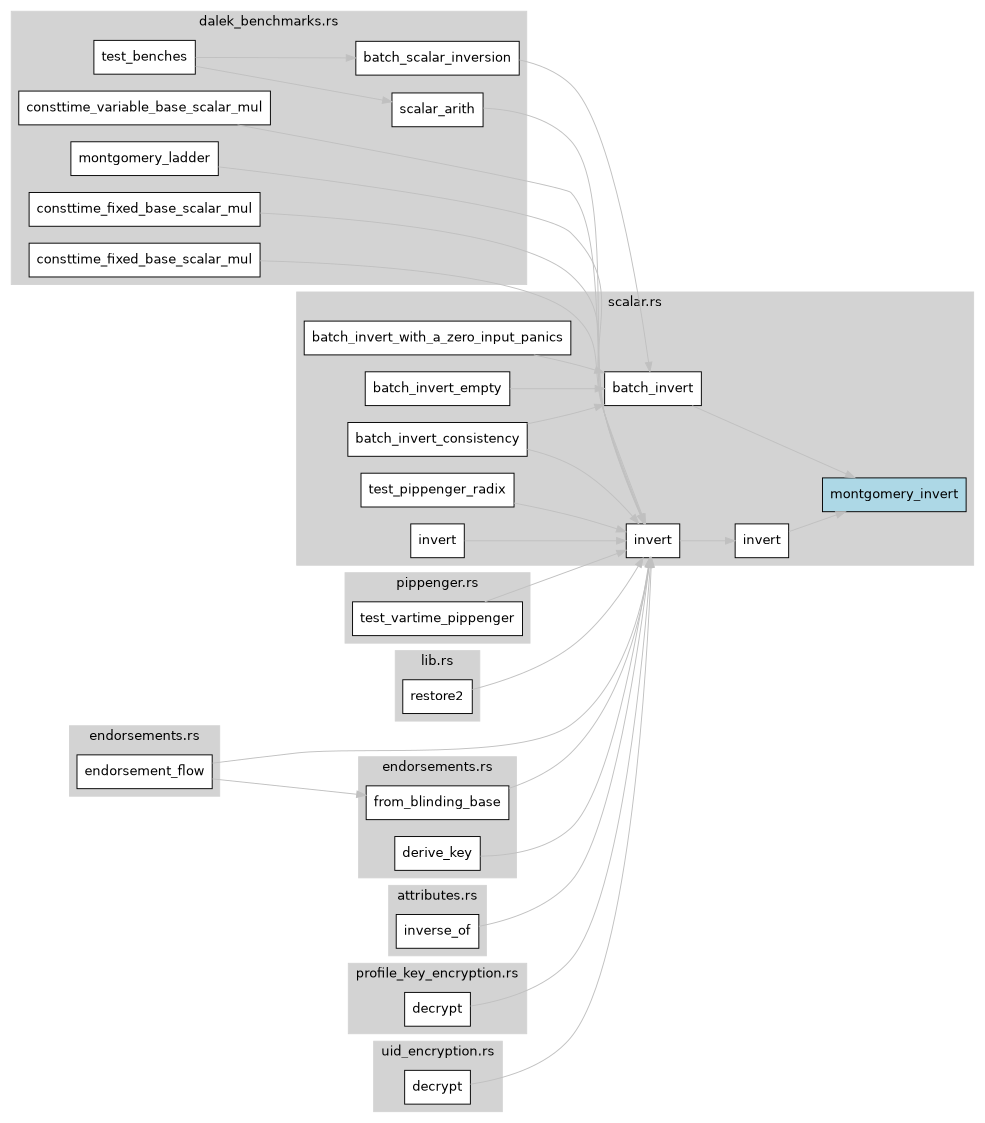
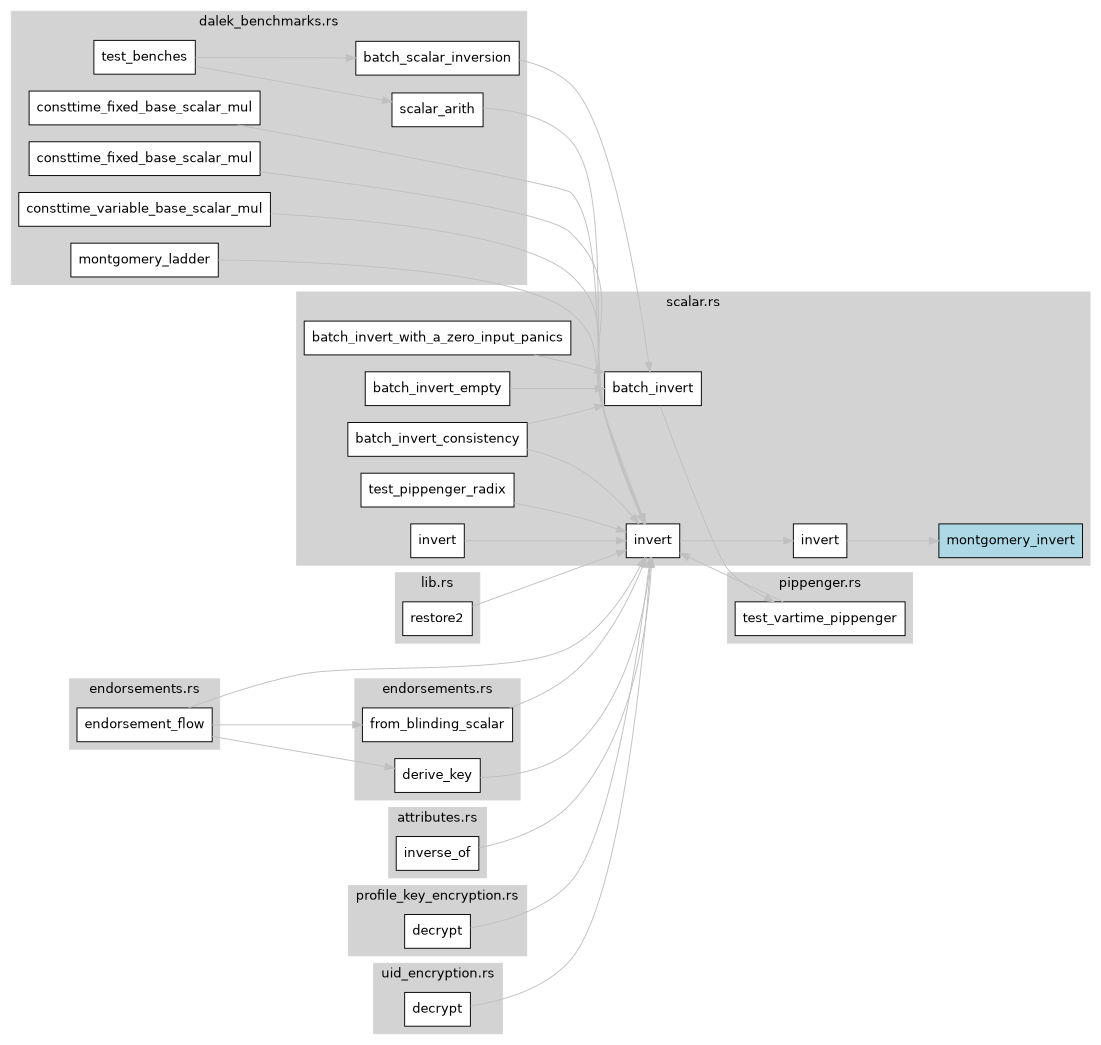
edge "batch_invert" -> "montgomery_invert": now "batch_invert" -> "test_vartime_pippenger"
edge "endorsement_flow" -> "derive_key": added
node "from_blinding_base": label "from_blinding_base" -> "from_blinding_scalar"
